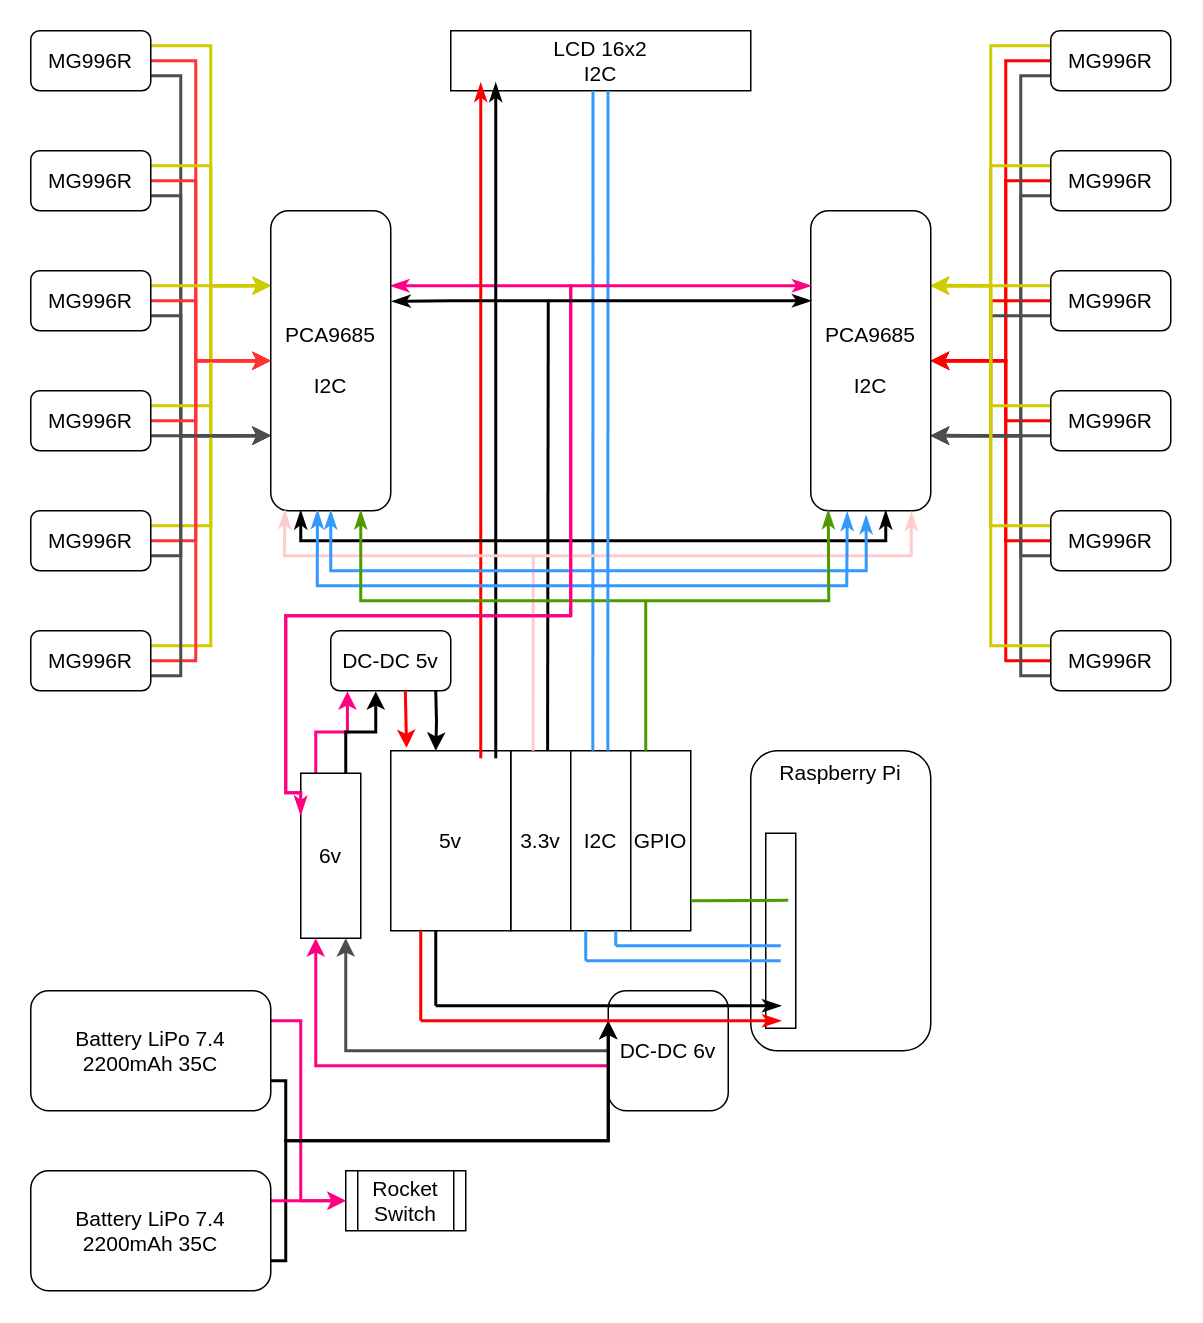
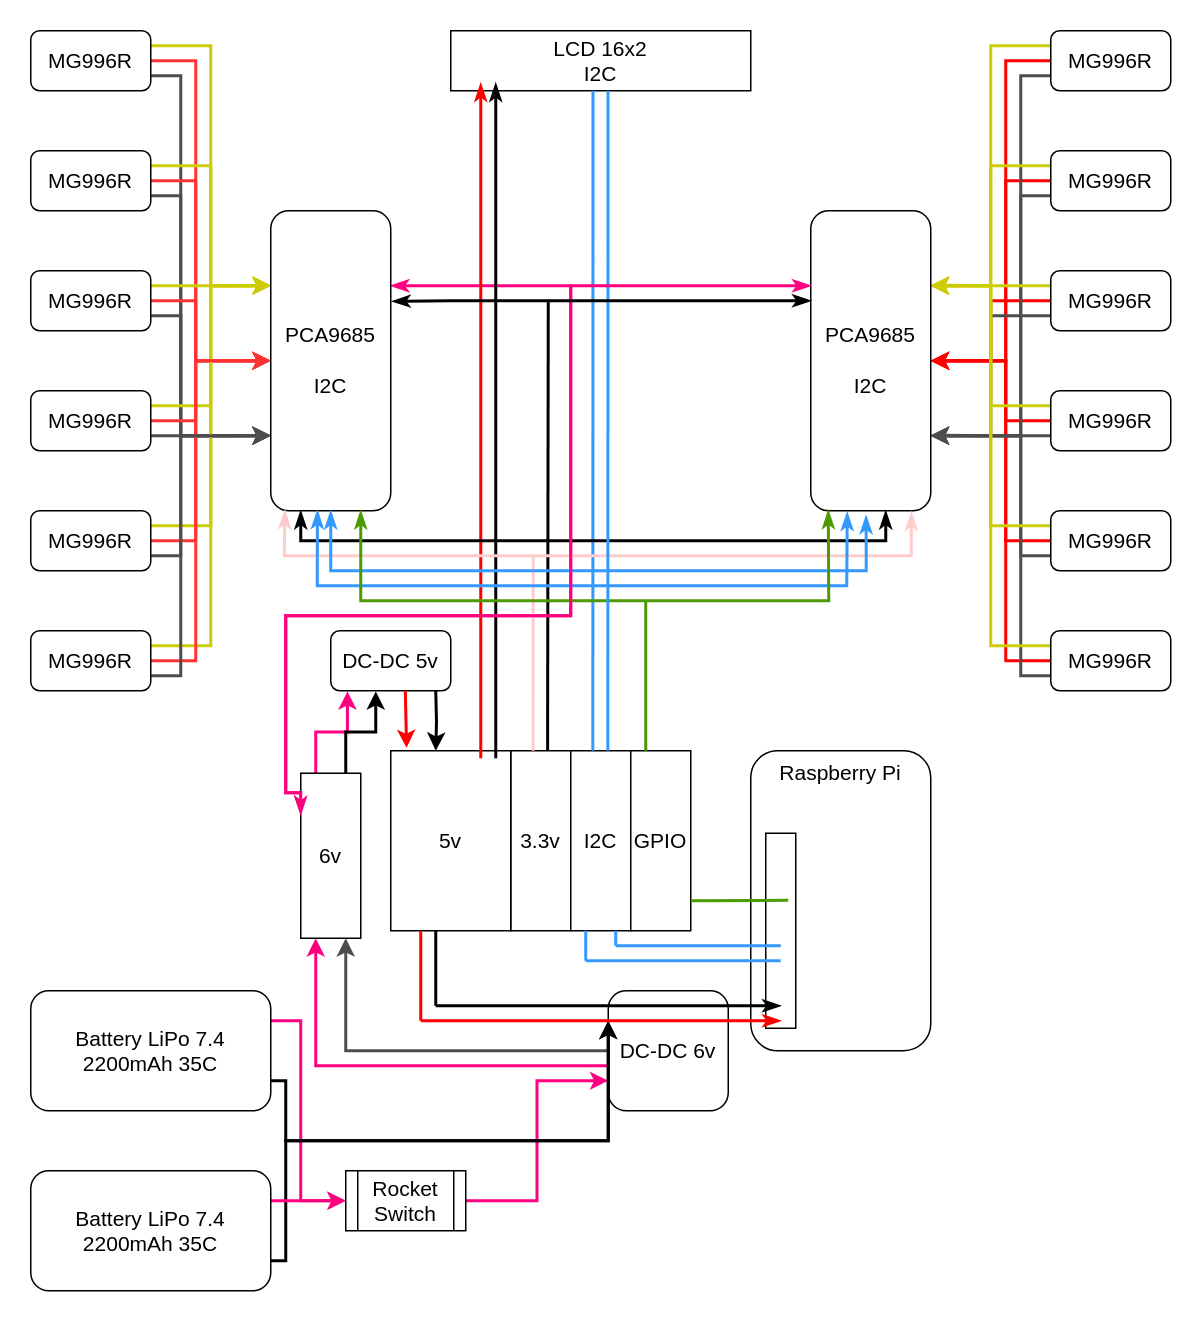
edge "Rocket Switch" -> "DC-DC 6v": added
